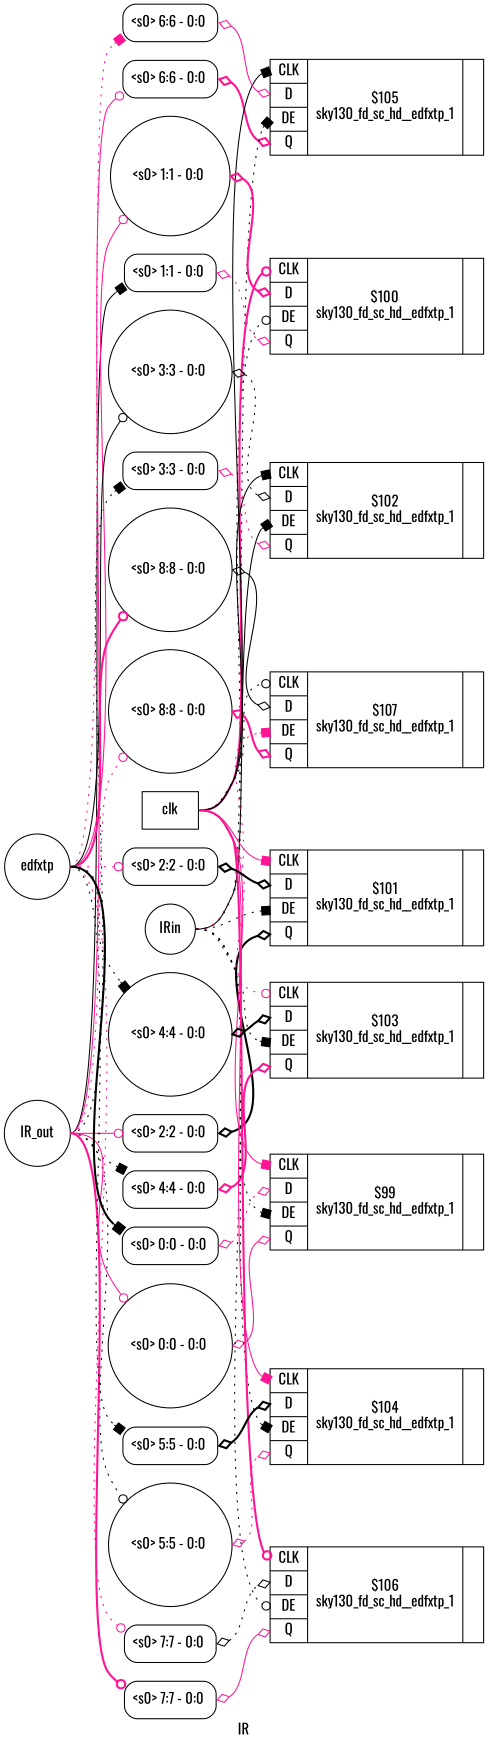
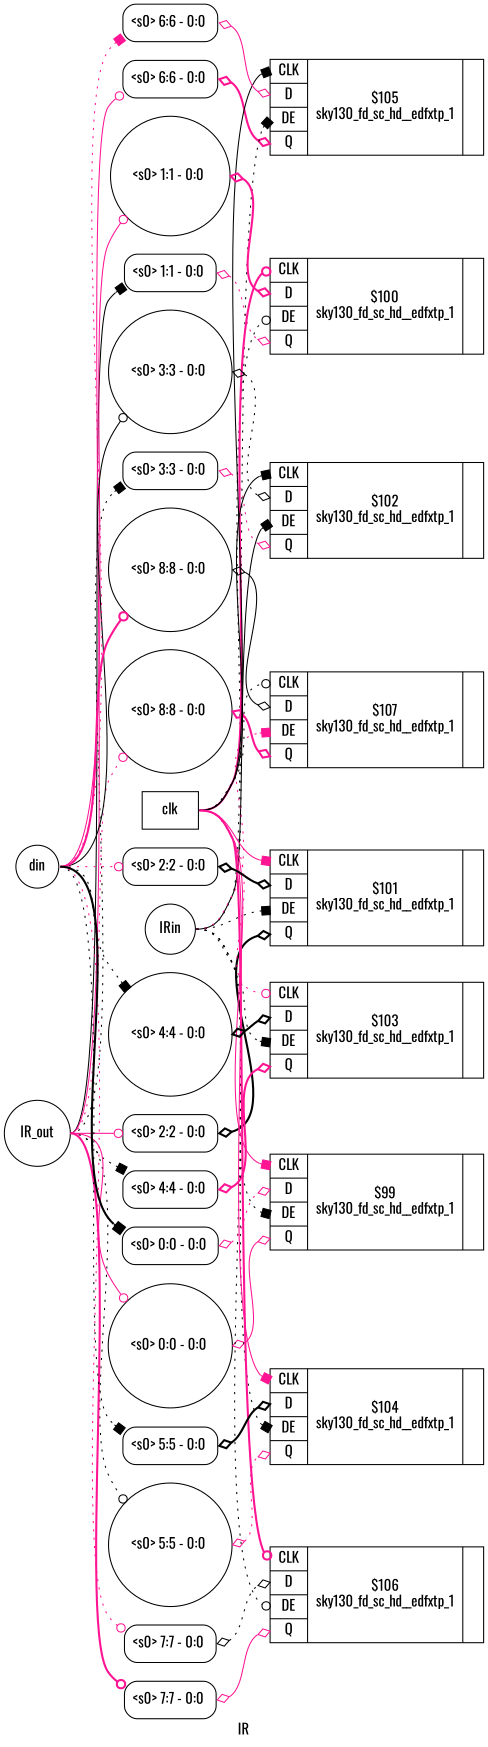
node "edfxtp": label "edfxtp" -> "din"
